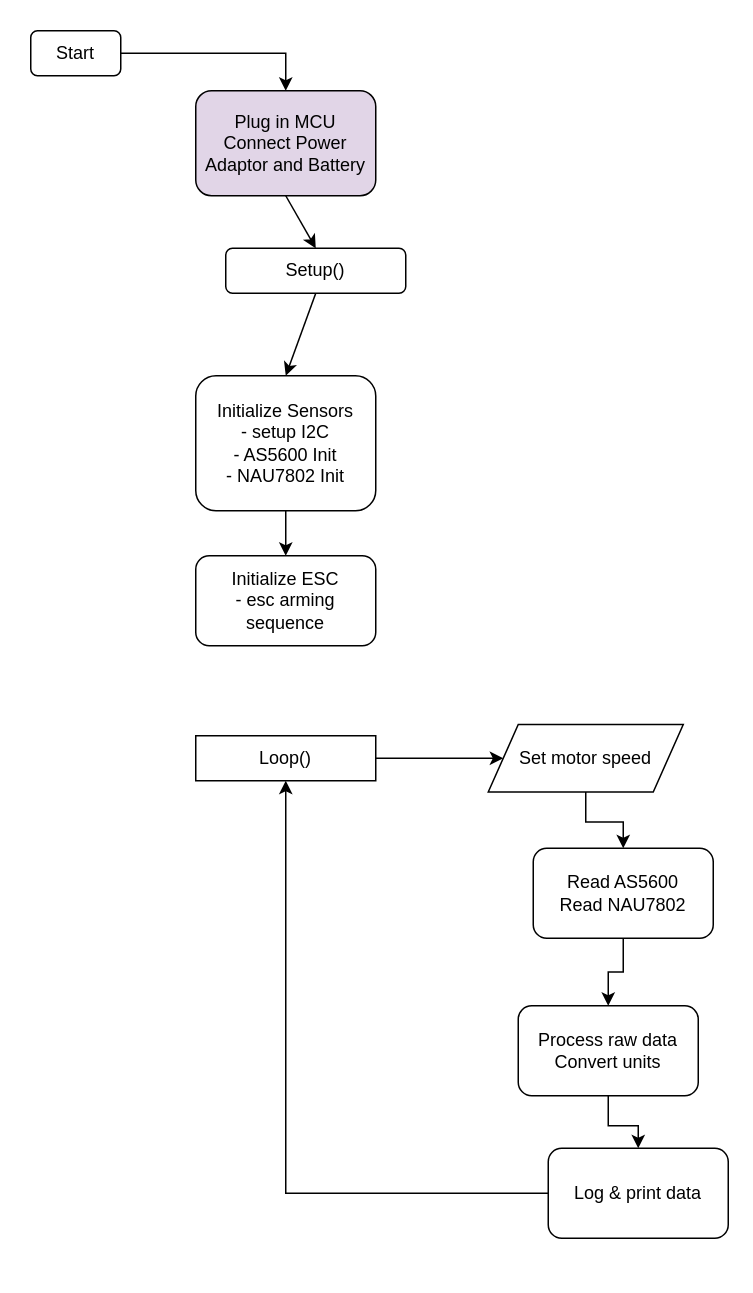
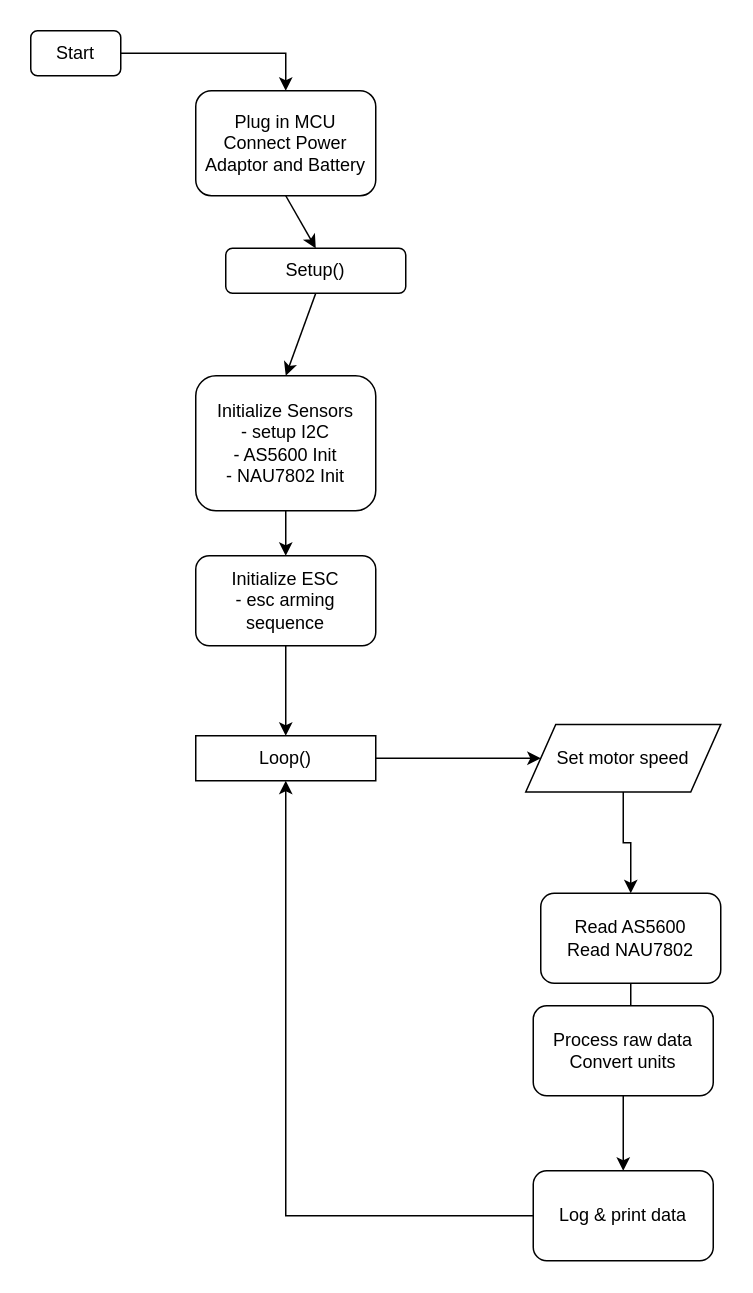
node "Plug in MCU Connect Power Adaptor and Battery": fillcolor #e1d5e7 -> #ffffff
edge "Initialize ESC - esc arming sequence" -> "Loop()": added
node "Set motor speed": moved (586, 758) -> (623, 758)
node "Read AS5600 Read NAU7802": moved (623, 893) -> (631, 938)
node "Process raw data Convert units": moved (608, 1051) -> (623, 1051)
node "Log & print data": moved (638, 1193) -> (623, 1216)
